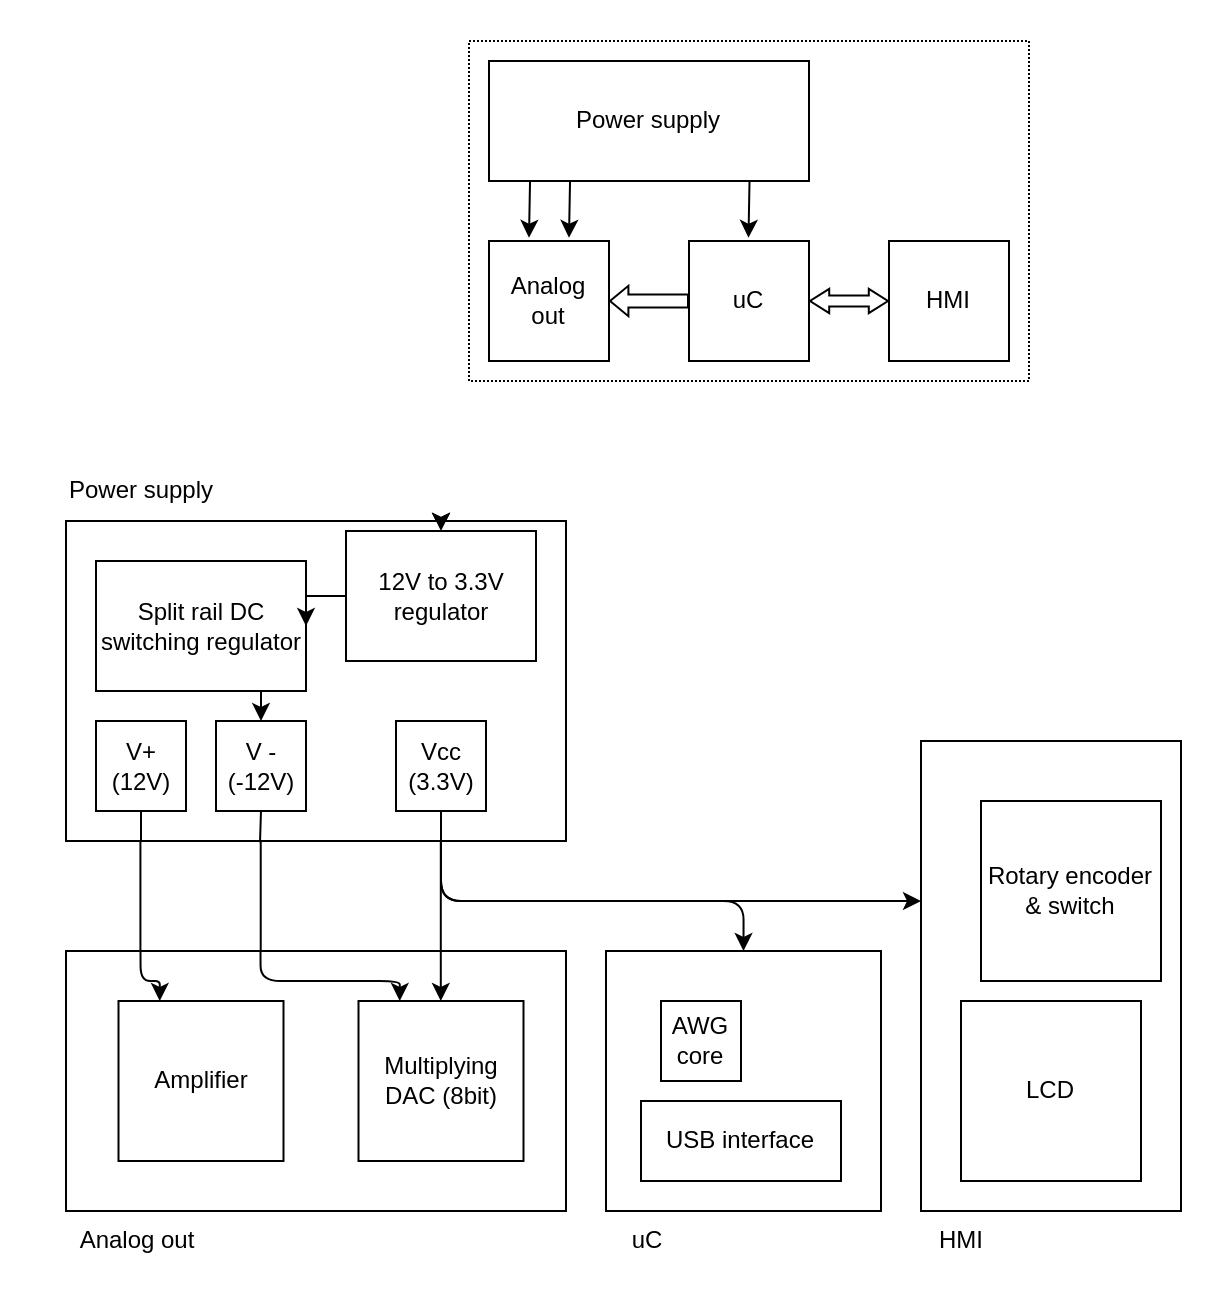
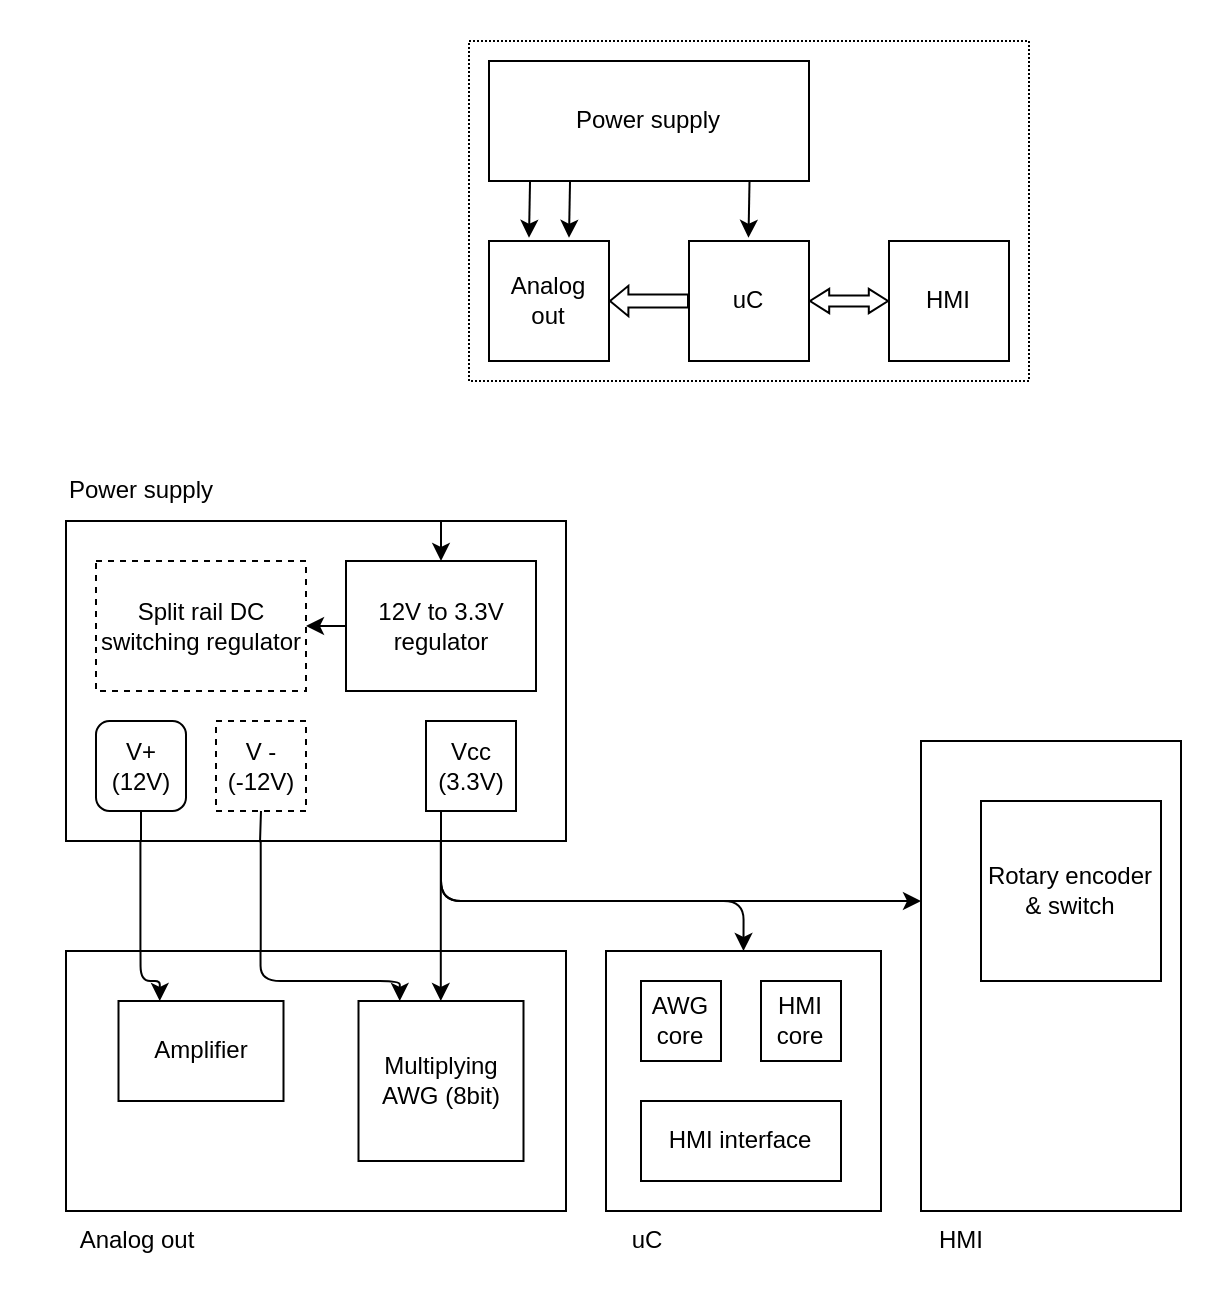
node "12V to 3.3V regulator": moved (441, 596) -> (441, 626)
node "Split rail DC switching regulator": style solid -> dashed
edge "Split rail DC switching regulator" -> "V - (-12V)": removed
node "V+ (12V)": shape rectangle -> rounded rectangle
node "V - (-12V)": style solid -> dashed
node "Vcc (3.3V)": moved (441, 766) -> (471, 766)
node "HMI core": added
node "AWG core": moved (701, 1041) -> (681, 1021)
node "Amplifier": size 165x160 -> 165x100
node "Multiplying DAC (8bit)": label "Multiplying DAC (8bit)" -> "Multiplying AWG (8bit)"
node "LCD": removed
node "USB interface": label "USB interface" -> "HMI interface"
